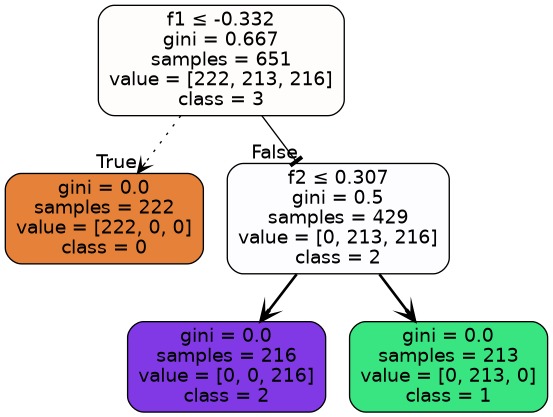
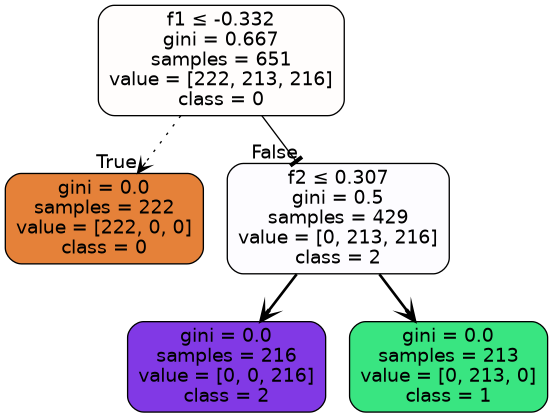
node "f1 ≤ -0.332": text "class = 3" -> "class = 0"
